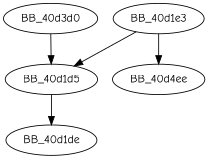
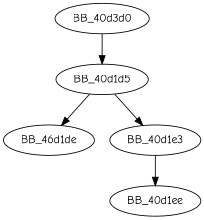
edge "BB_40d1e3" -> "BB_40d1d5": reversed
node "BB_40d4ee": label "BB_40d4ee" -> "BB_40d1ee"
node "BB_40d1de": label "BB_40d1de" -> "BB_46d1de"
